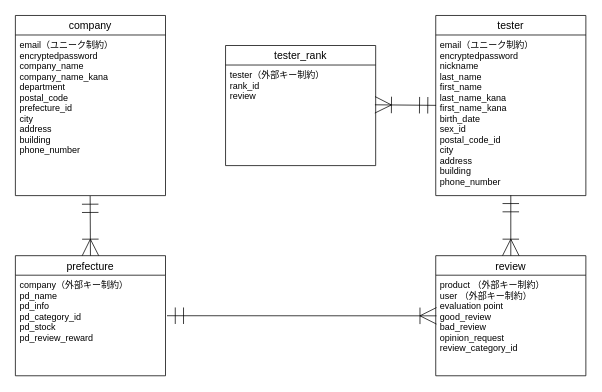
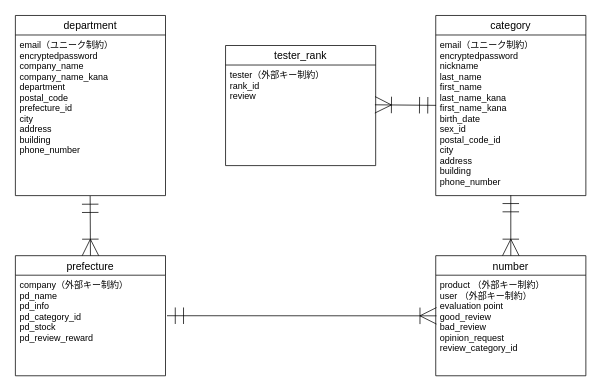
node "company": label "company" -> "department"
node "tester": label "tester" -> "category"
node "review": label "review" -> "number"
